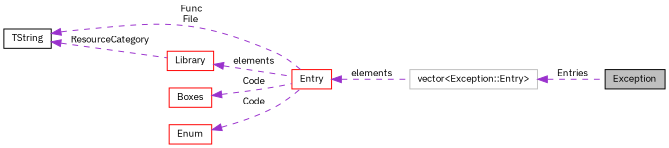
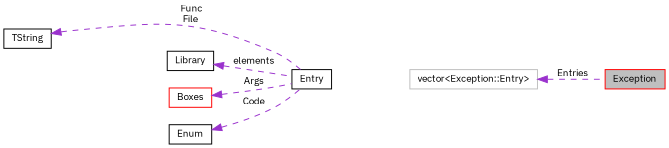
edge "Library" -> "TString": removed, label "ResourceCategory"
node "Library": color red -> black
node "Entry": color red -> black
edge "vector<Exception::Entry>" -> "Entry": removed, label "elements"
node "Exception": color black -> red
edge "Entry" -> "Boxes": label " Code" -> " Args"
node "Enum": color red -> black
